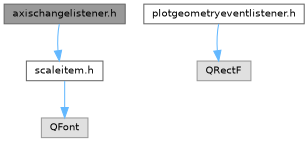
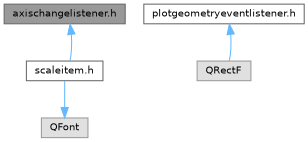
edge "axischangelistener.h" -> "scaleitem.h": reversed
edge "plotgeometryeventlistener.h" -> "QRectF": reversed
